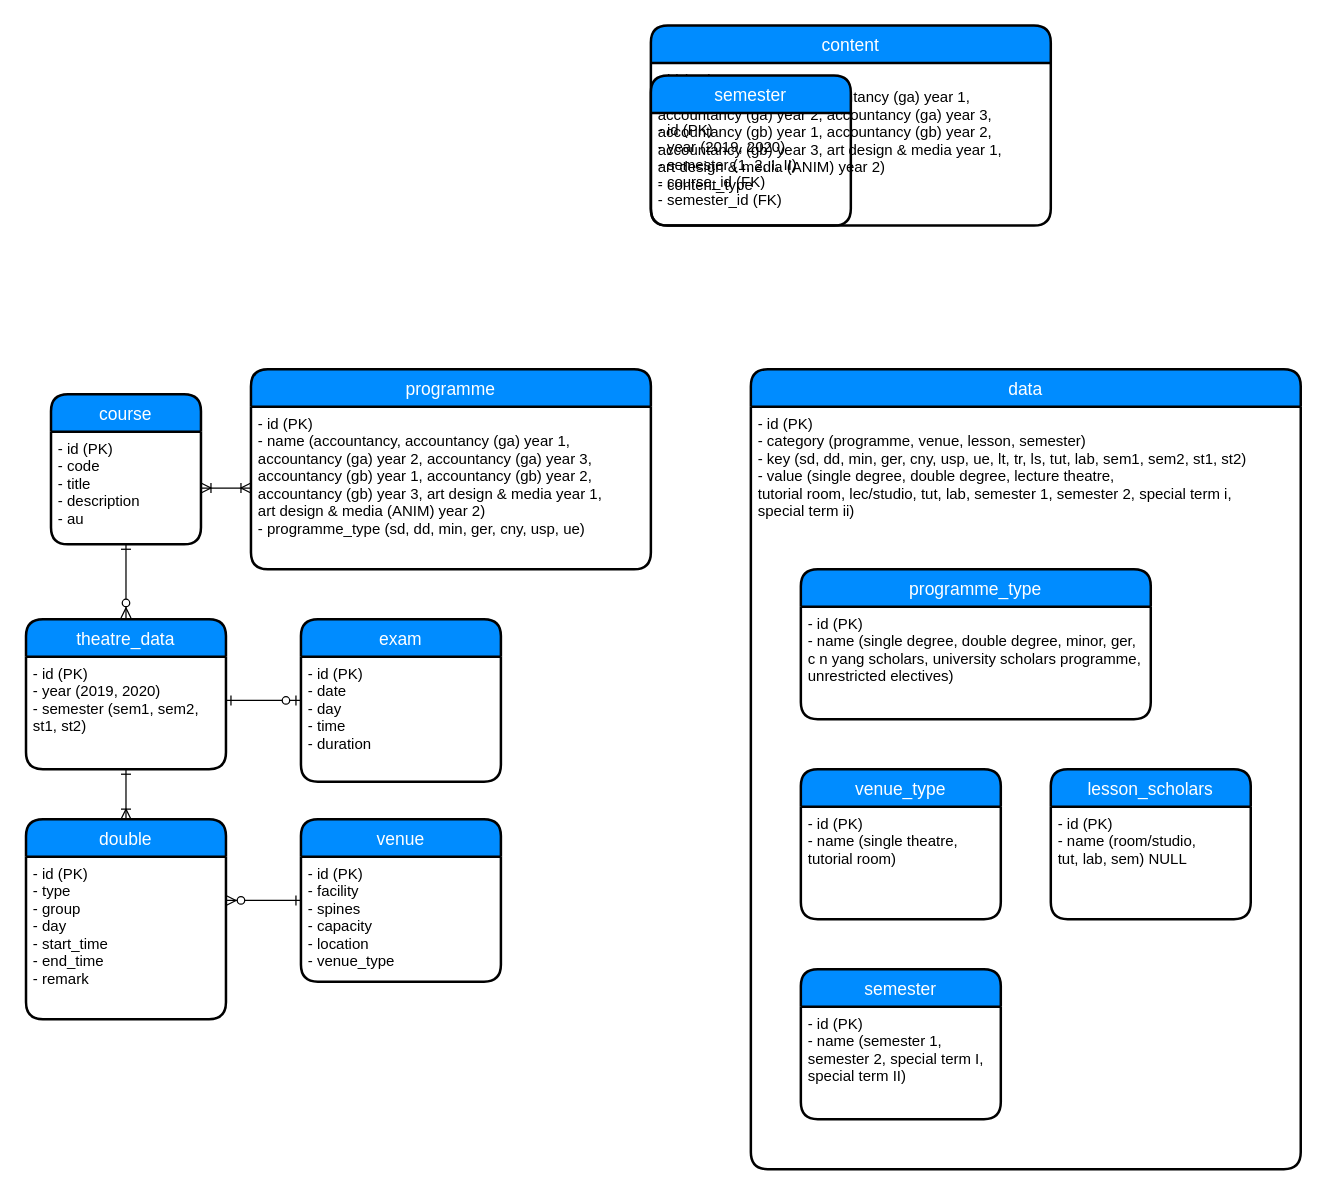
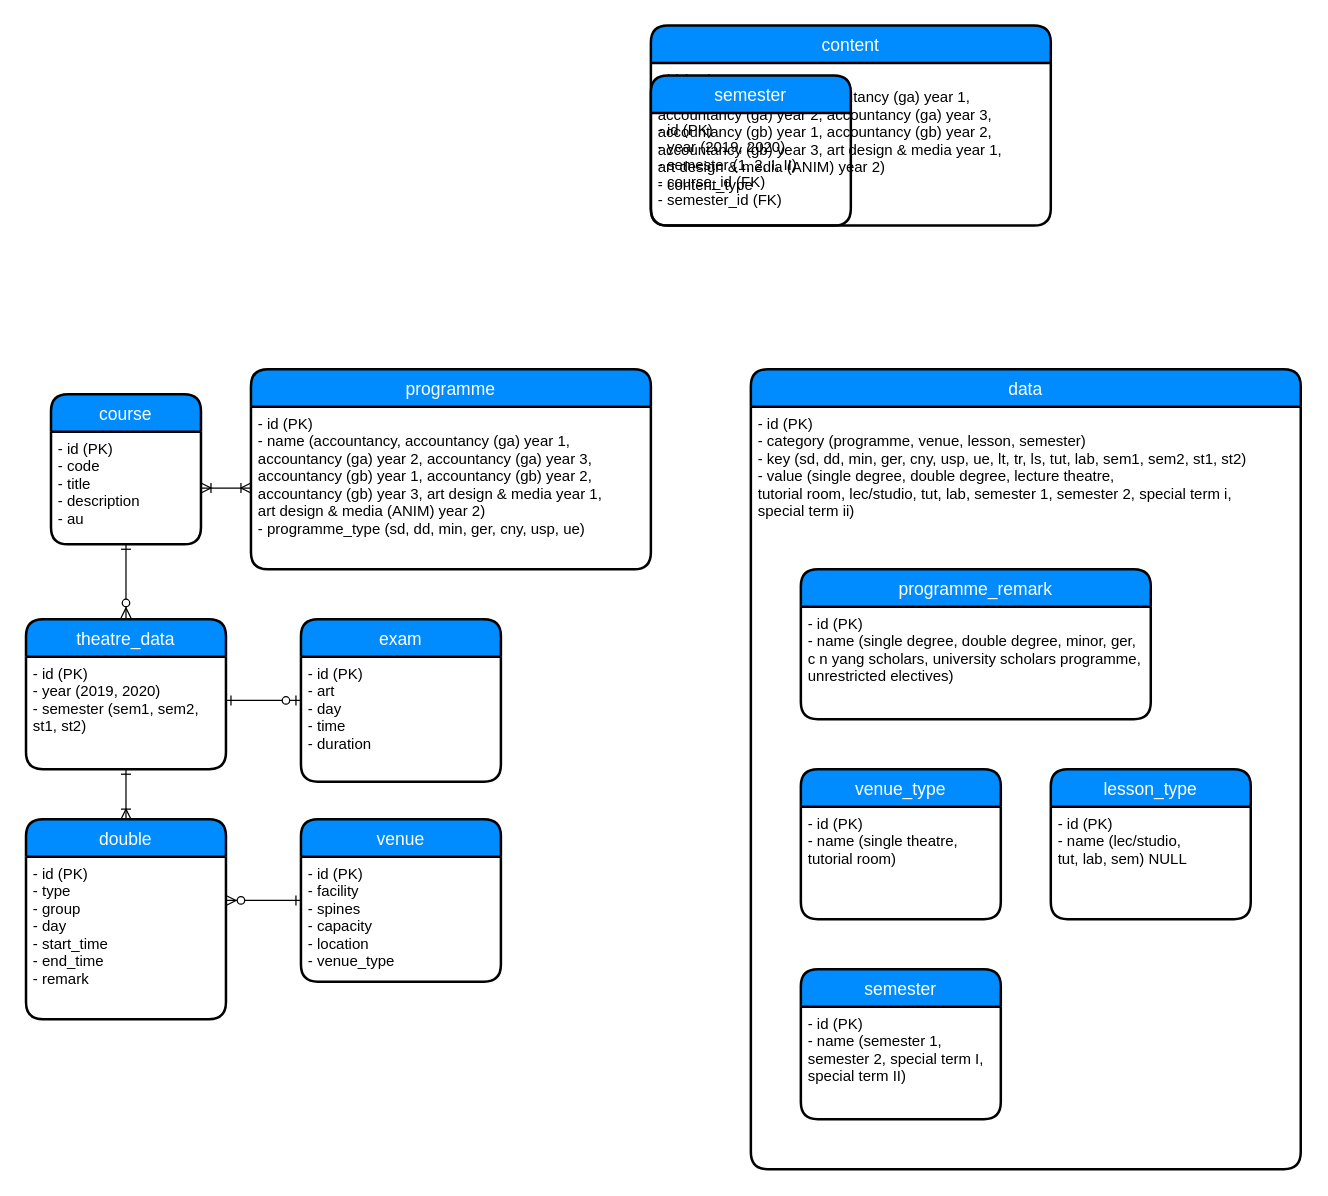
node "programme_type": label "programme_type" -> "programme_remark"
node "- id (PK) - date - day - time - duration": label "- id (PK) - date - day - time - duration" -> "- id (PK) - art - day - time - duration"
node "lesson_scholars": label "lesson_scholars" -> "lesson_type"
node "- id (PK) - name (room/studio, tut, lab, sem) NULL": label "- id (PK) - name (room/studio, tut, lab, sem) NULL" -> "- id (PK) - name (lec/studio, tut, lab, sem) NULL"
